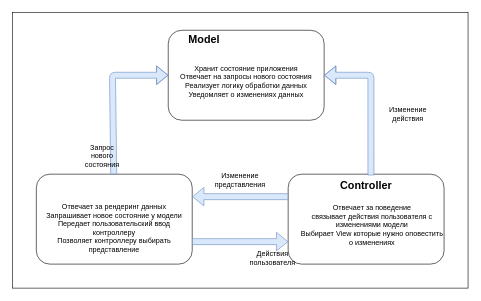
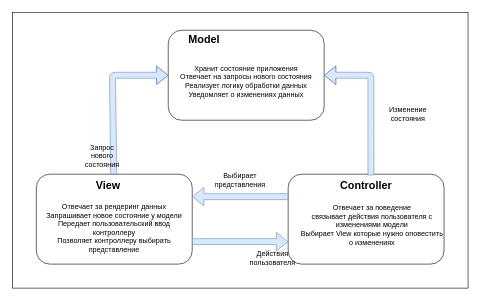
node "Изменение действия": label "Изменение действия" -> "Изменение состояния"
node "Изменение представления": label "Изменение представления" -> "Выбирает представления"
node "View": added
